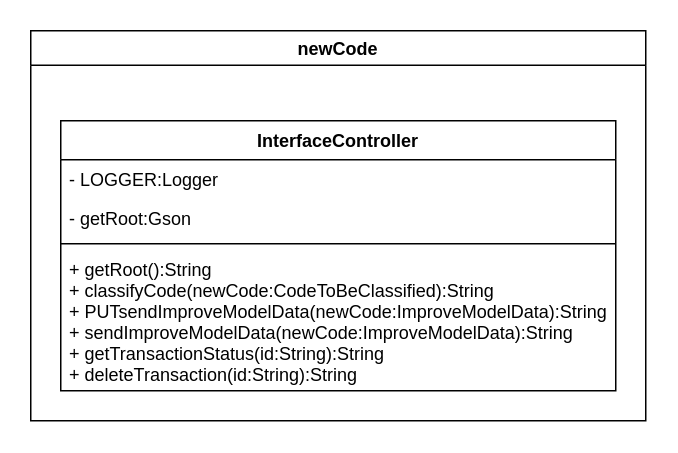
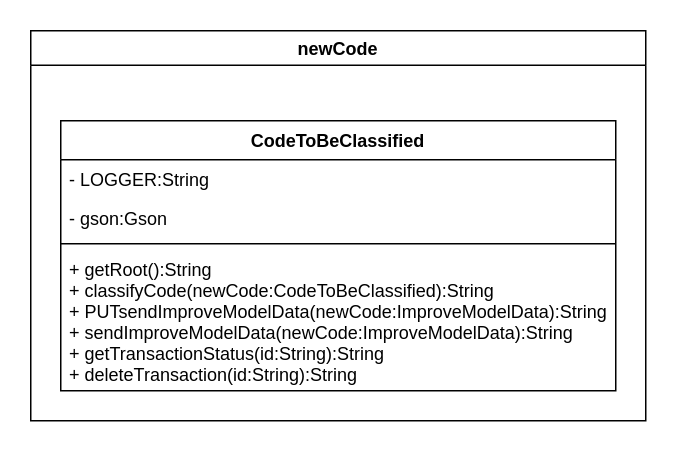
node "InterfaceController": label "InterfaceController" -> "CodeToBeClassified"
node "- LOGGER:Logger": label "- LOGGER:Logger" -> "- LOGGER:String"
node "- getRoot:Gson": label "- getRoot:Gson" -> "- gson:Gson"
